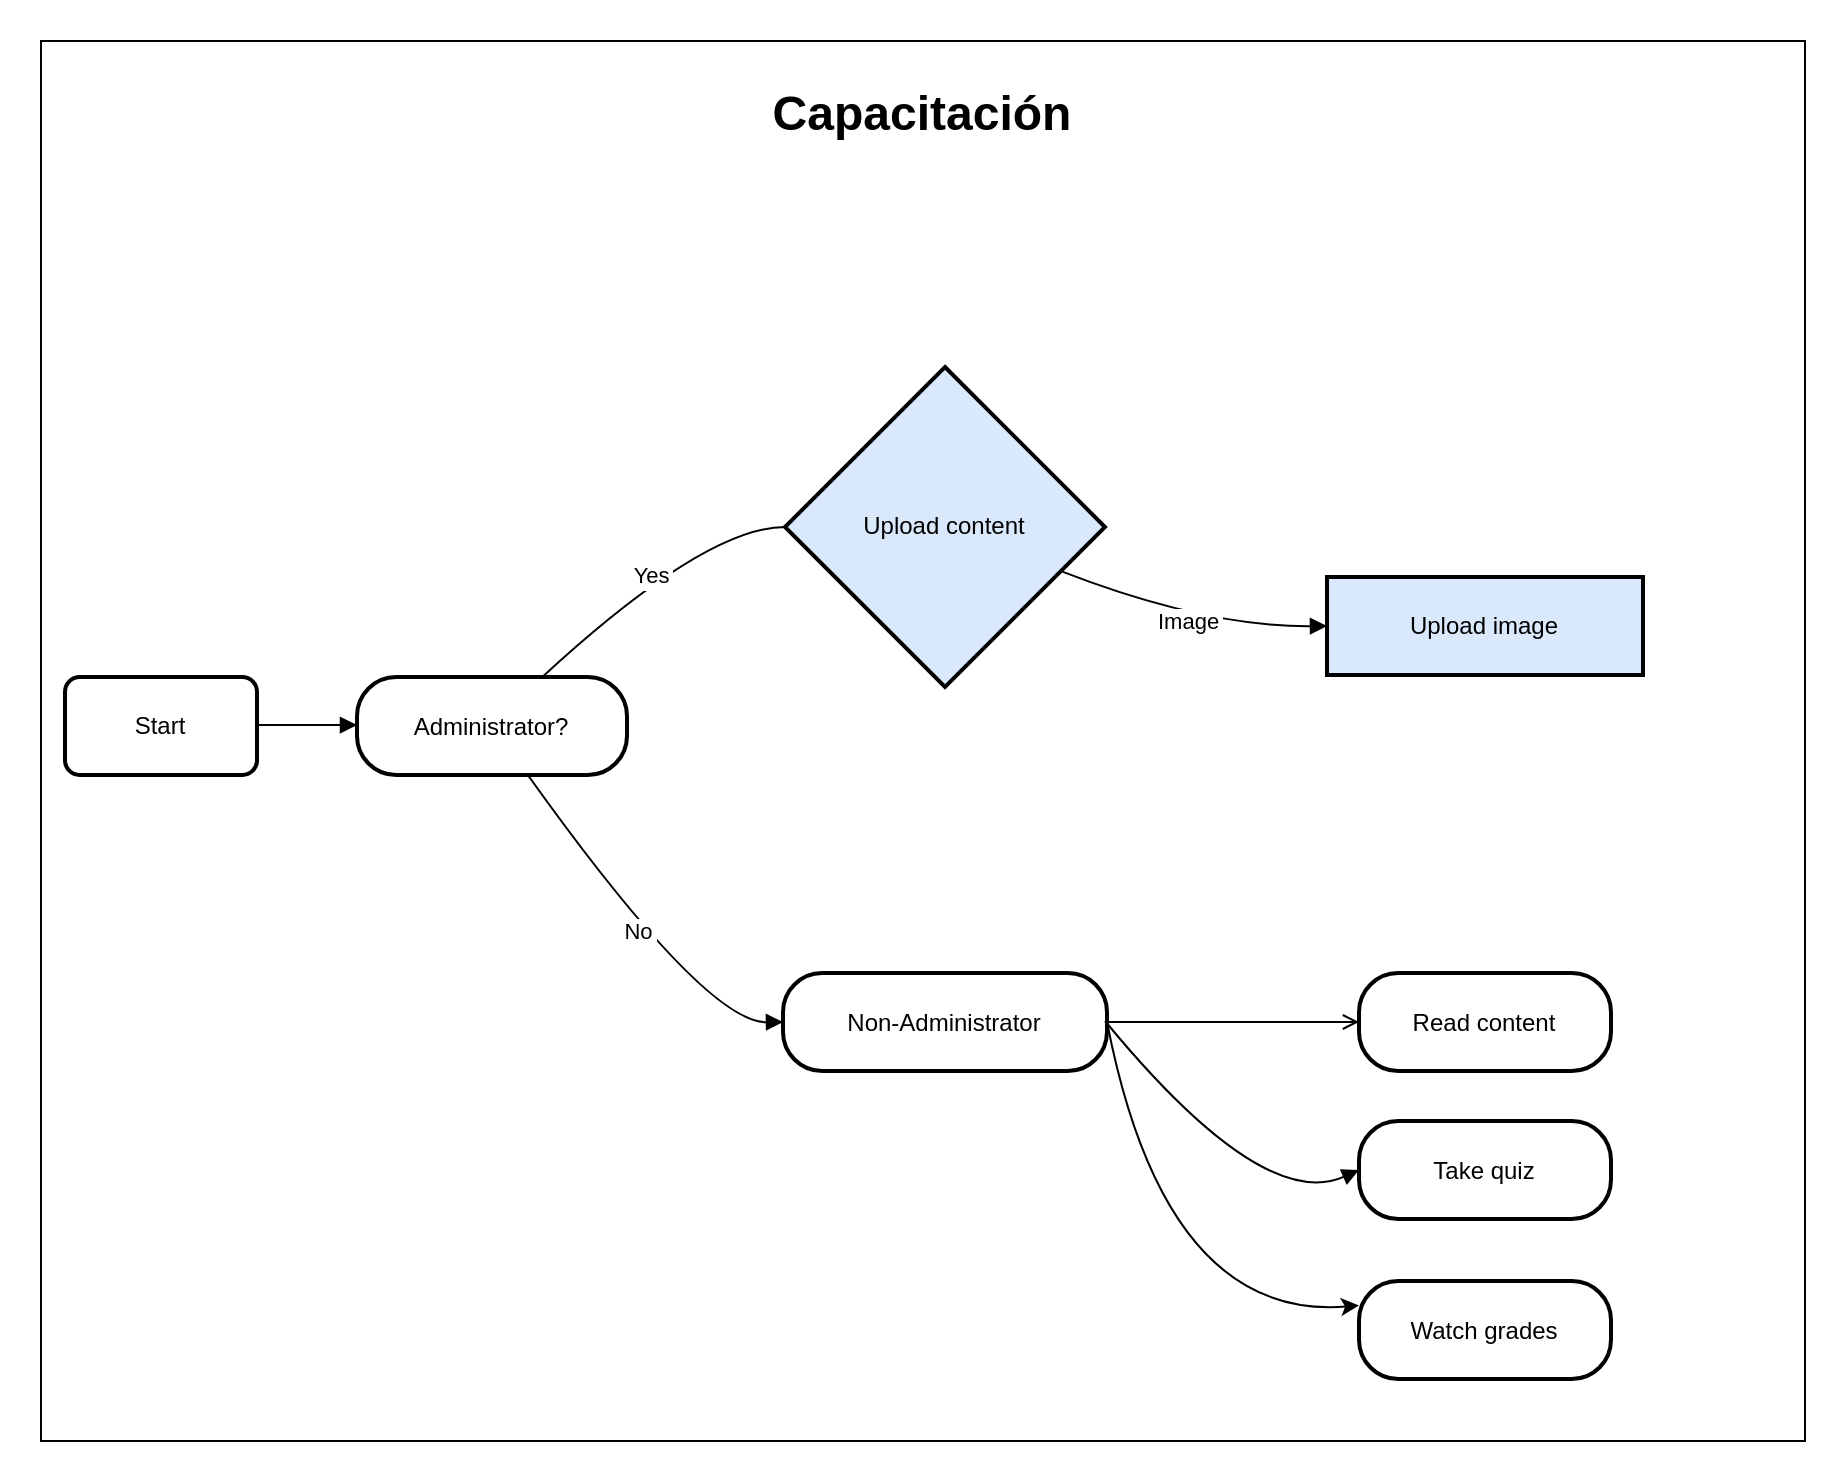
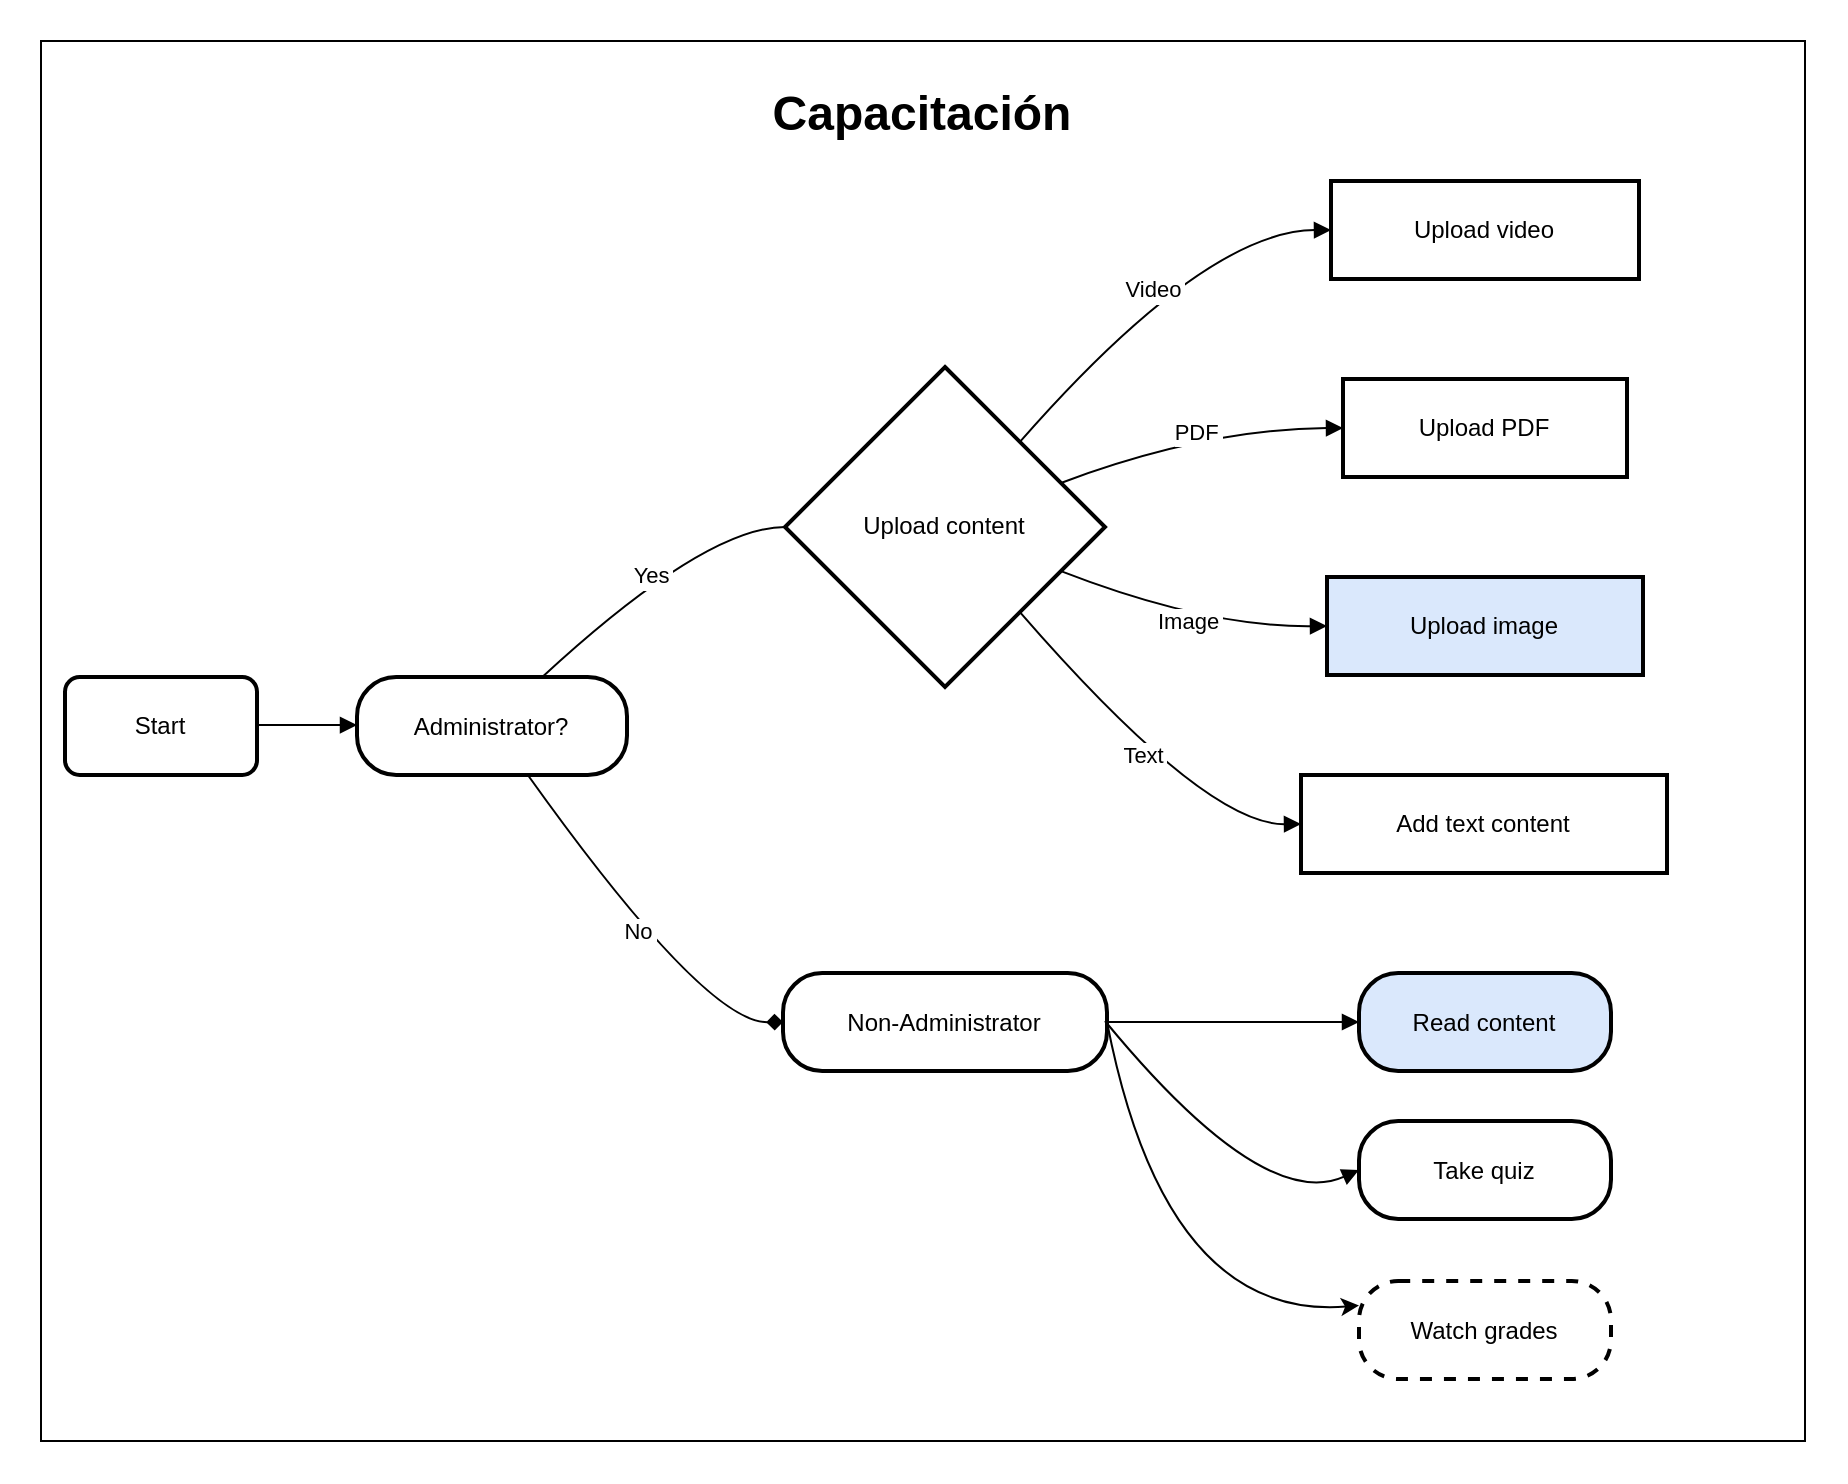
node "Upload video": added
edge "Upload content" -> "Upload video": added, label "Video"
node "Upload PDF": added
edge "Upload content" -> "Upload PDF": added, label "PDF"
node "Upload content": fillcolor #dae8fc -> #ffffff
edge "Upload content" -> "Add text content": added, label "Text"
node "Add text content": added
edge "Administrator?" -> "Non-Administrator": arrowhead block -> diamond
edge "Non-Administrator" -> "Read content": arrowhead open -> block
node "Read content": fillcolor #ffffff -> #dae8fc
node "Watch grades": style solid -> dashed
